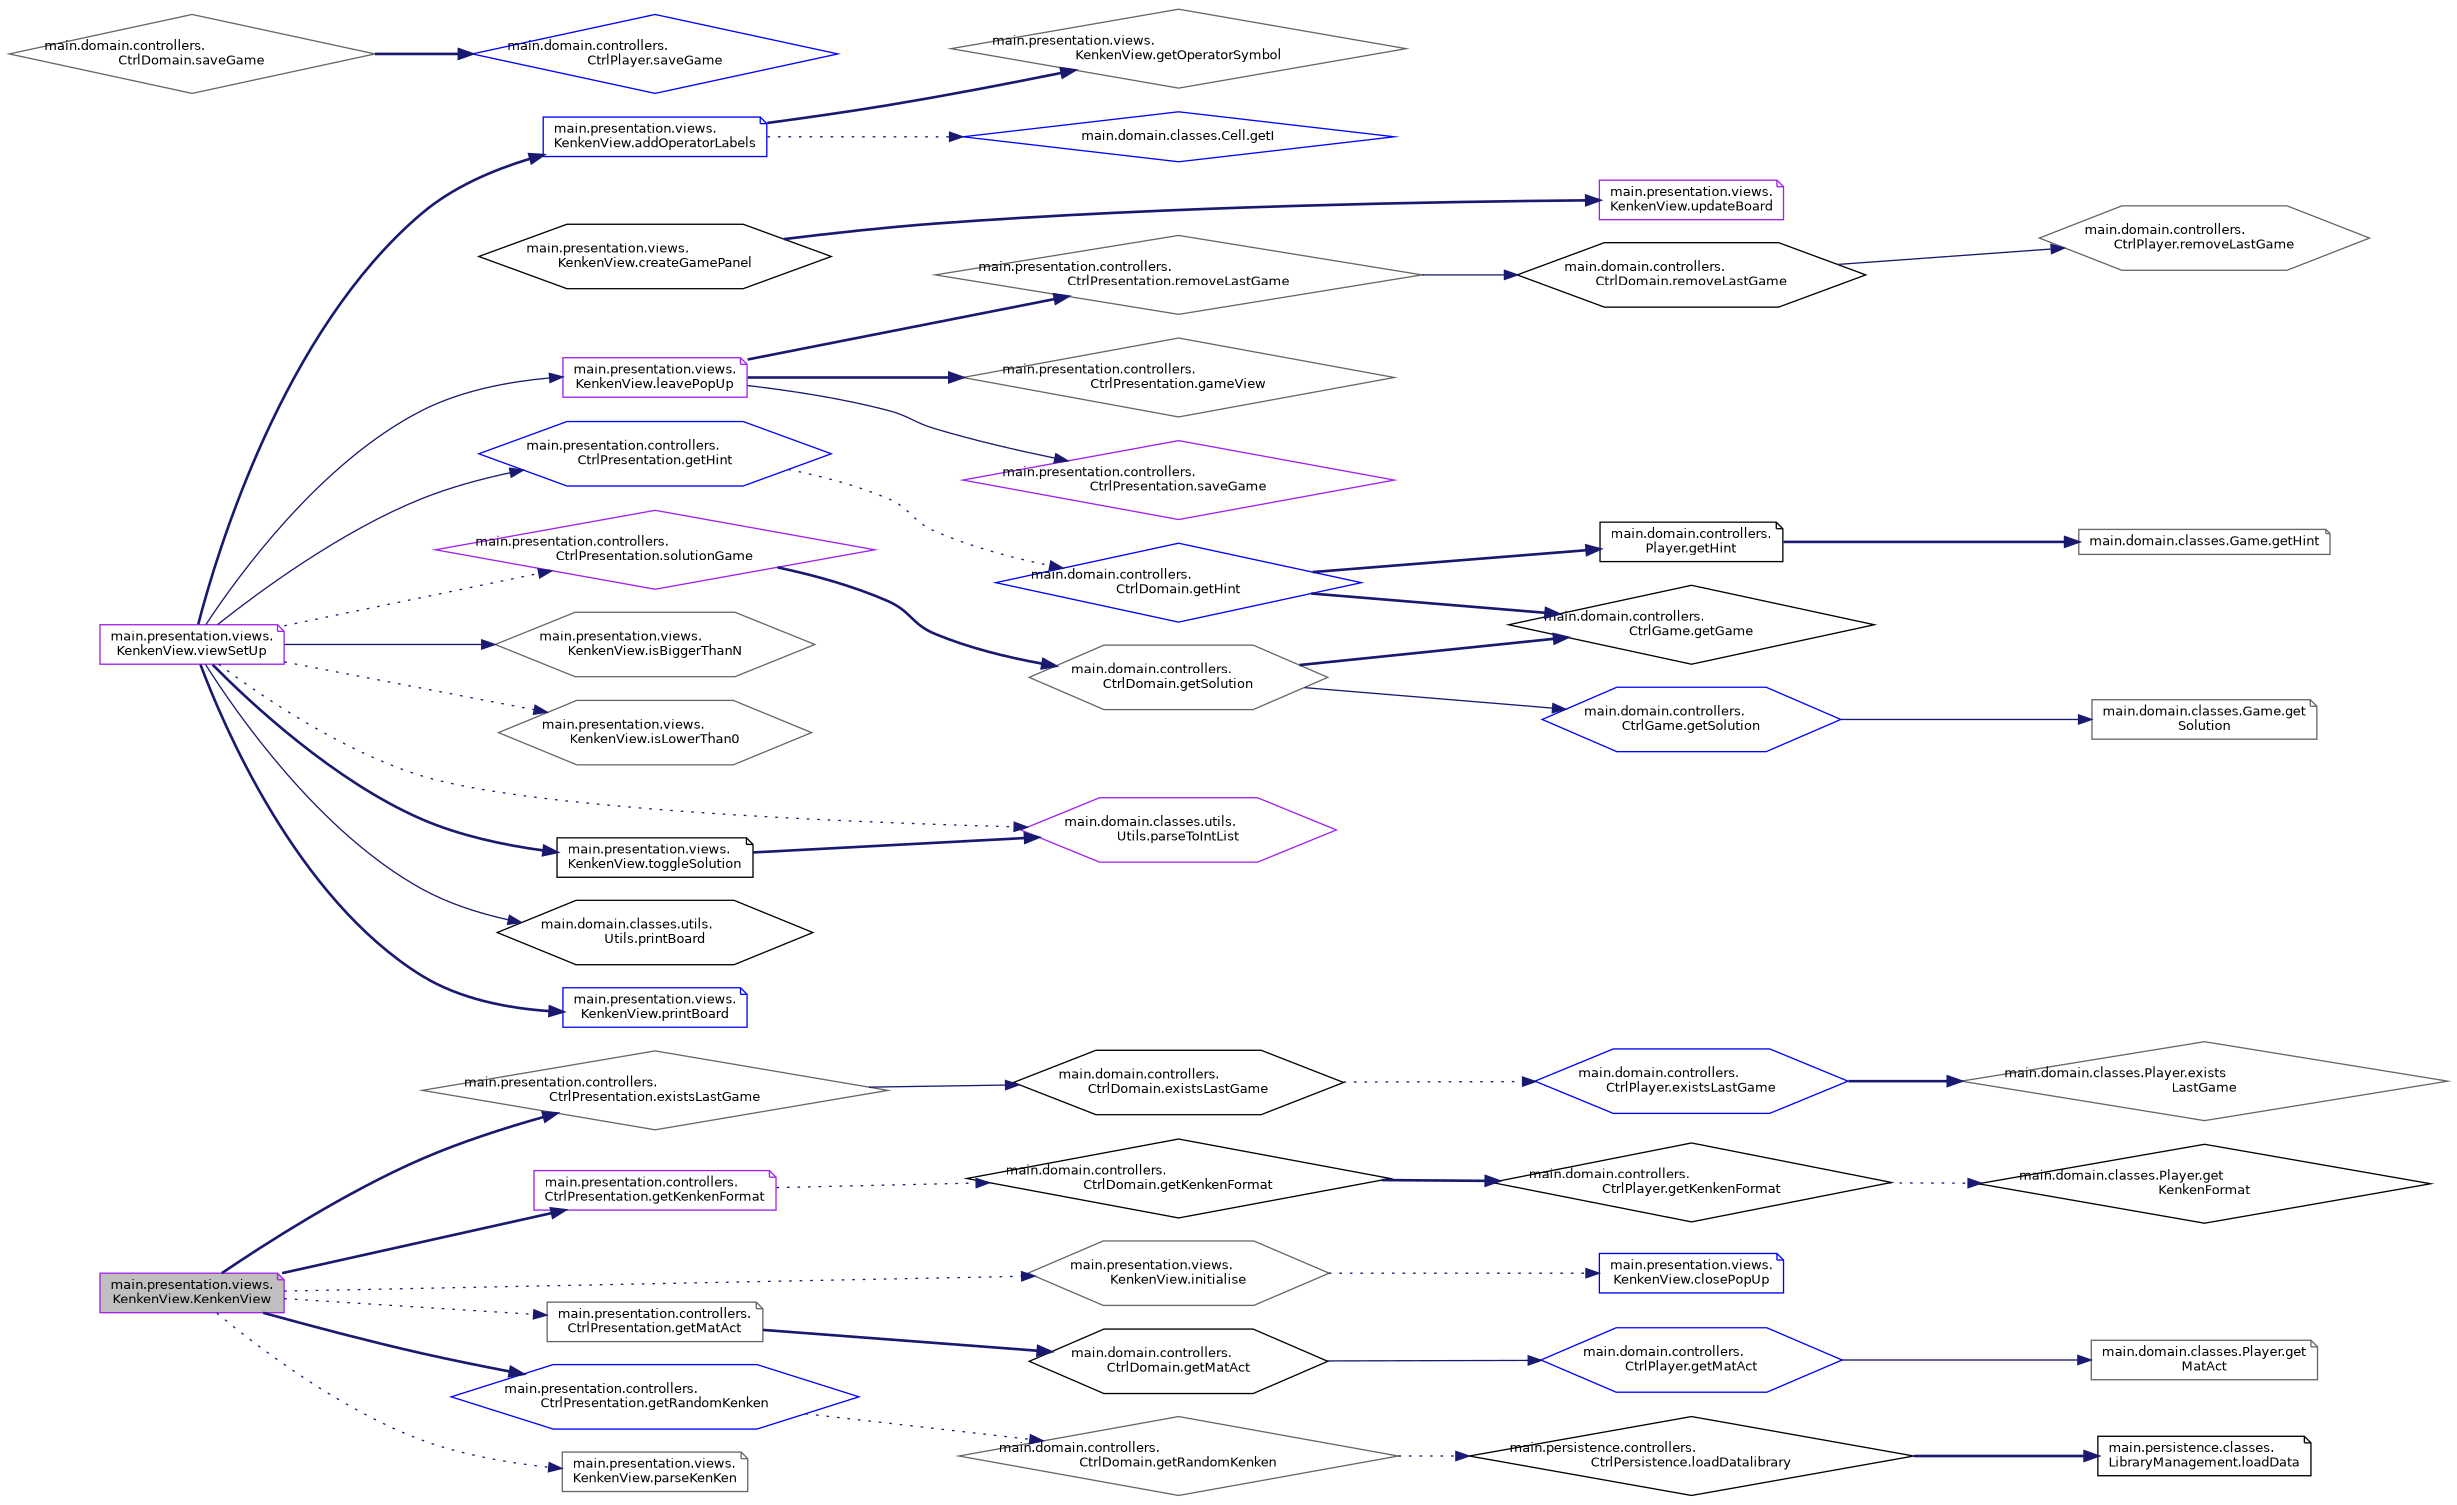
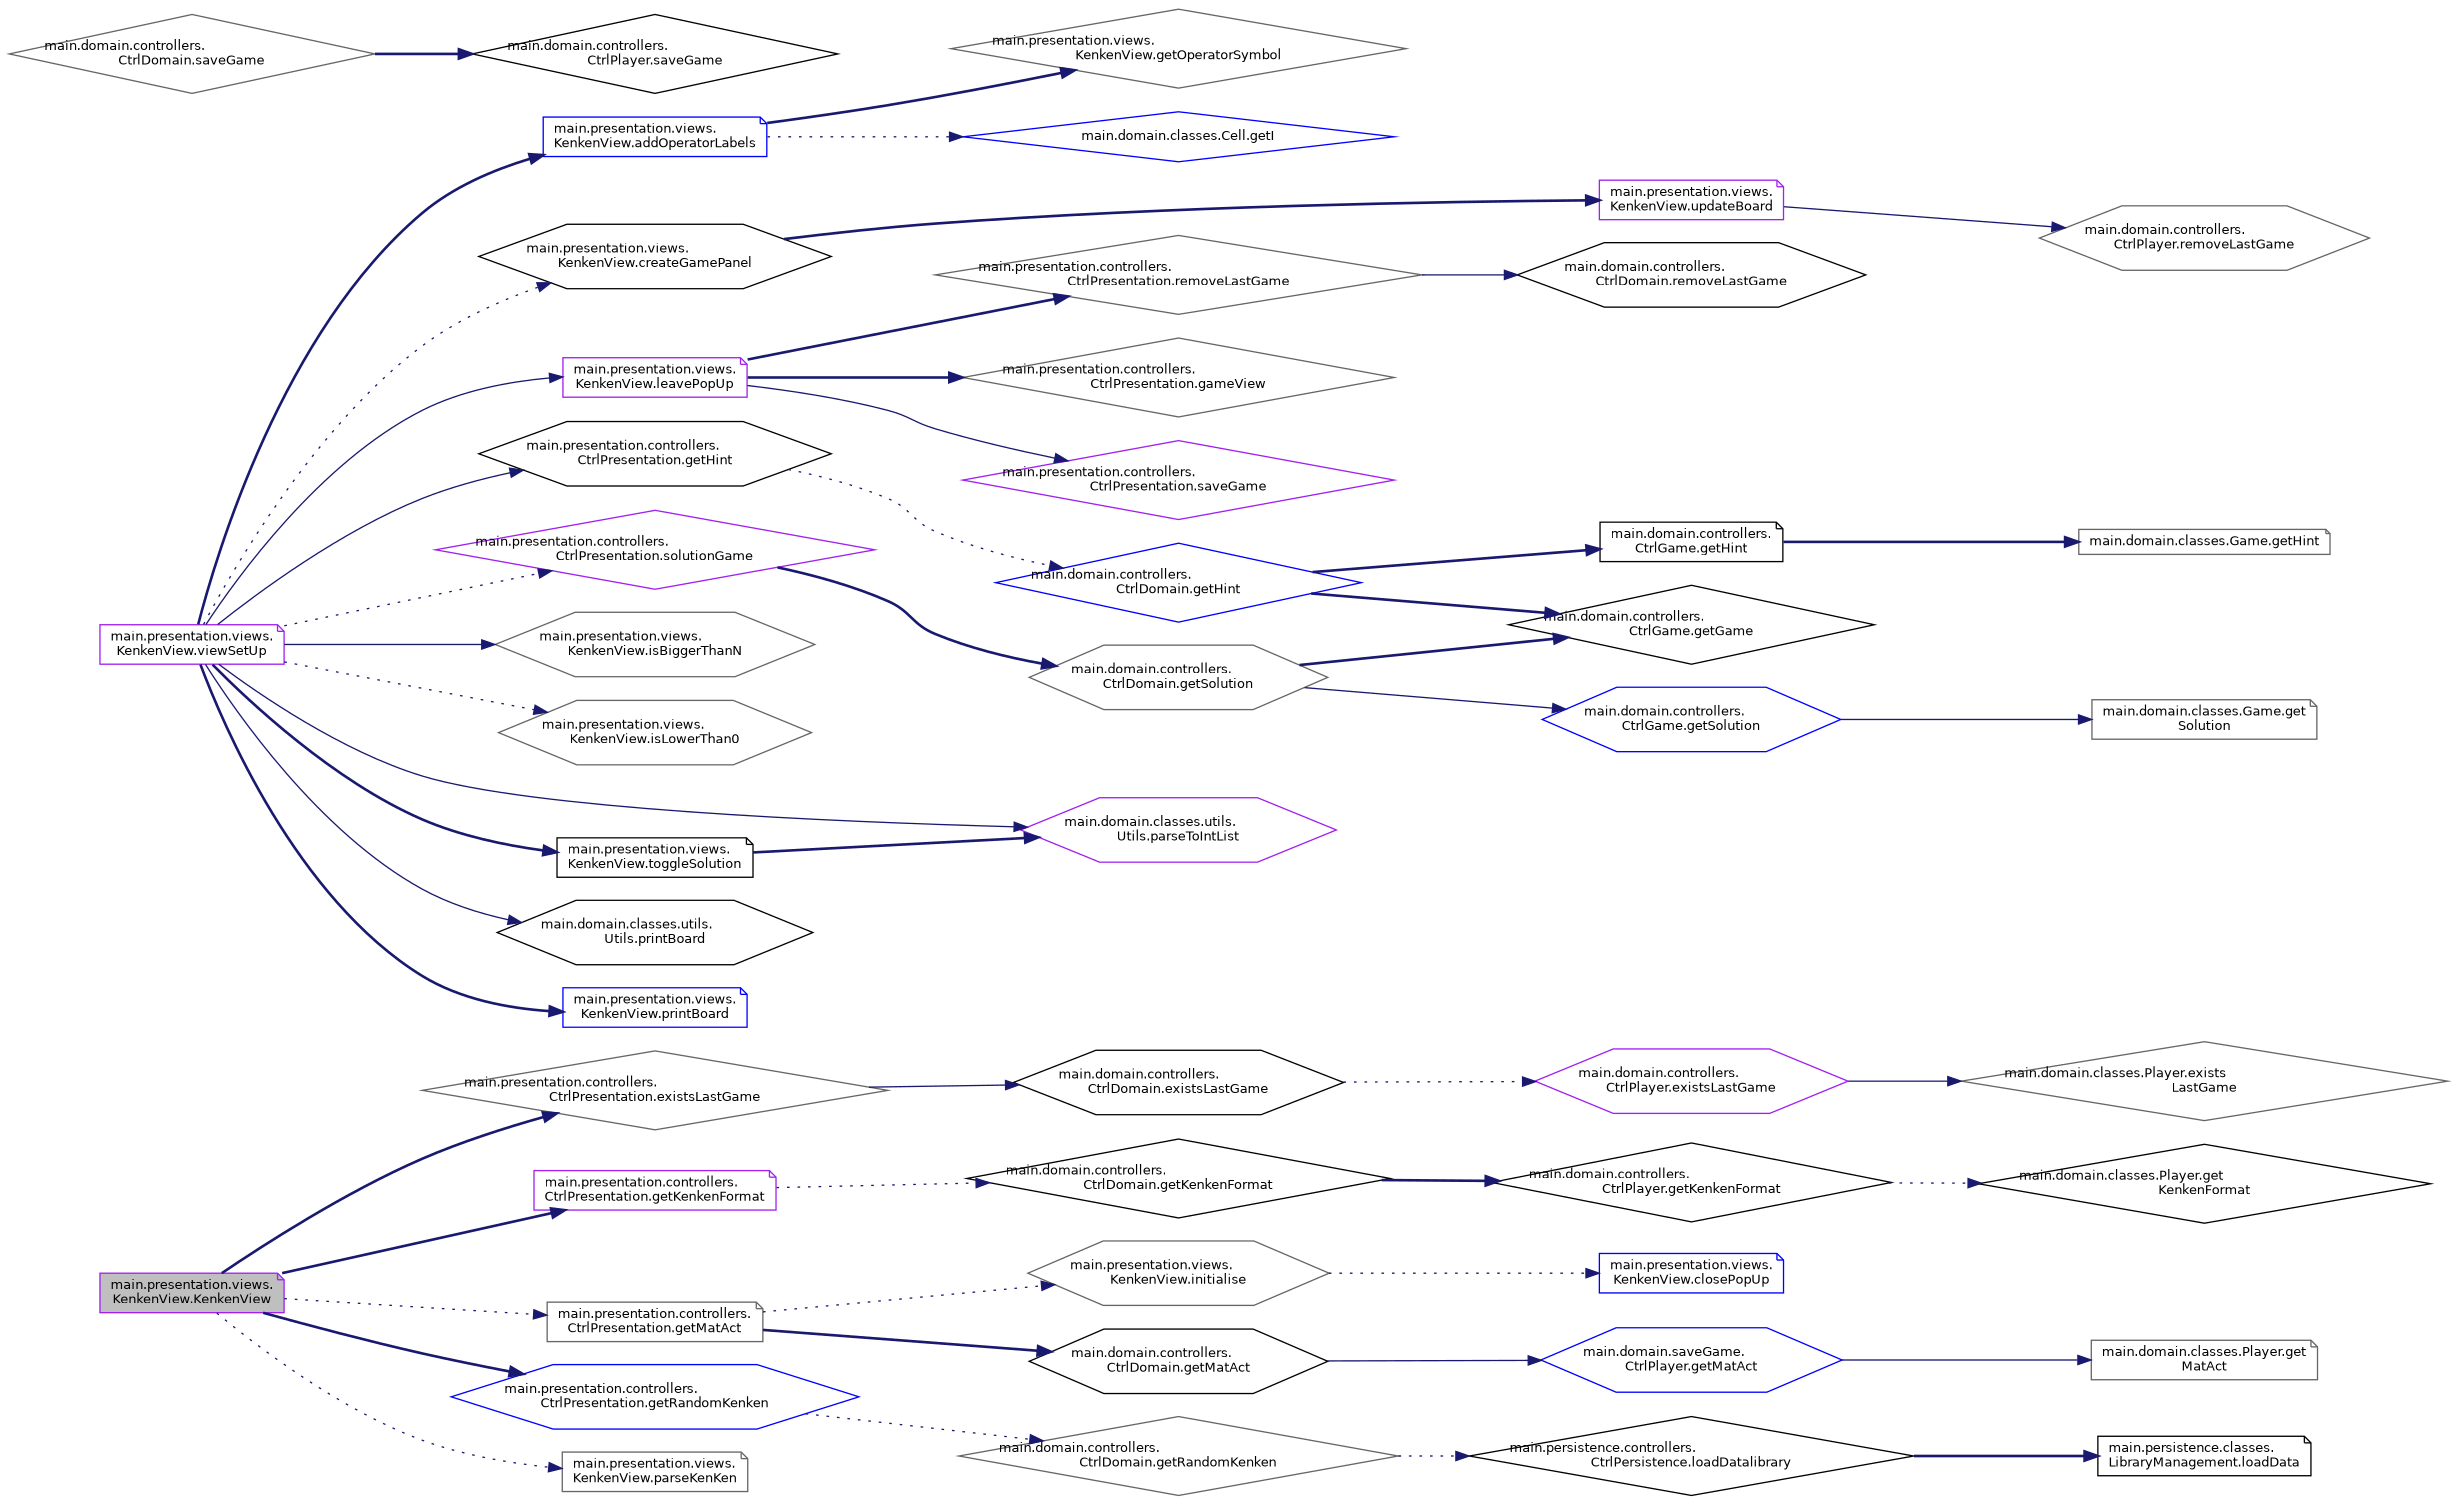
node "main.domain.controllers. CtrlPlayer.saveGame": color blue -> black
edge "main.domain.controllers. CtrlDomain.removeLastGame" -> "main.domain.controllers. CtrlPlayer.removeLastGame": now "main.presentation.views. KenkenView.updateBoard" -> "main.domain.controllers. CtrlPlayer.removeLastGame"
edge "main.presentation.views. KenkenView.viewSetUp" -> "main.presentation.views. KenkenView.createGamePanel": added
node "main.presentation.controllers. CtrlPresentation.getHint": color blue -> black
node "main.domain.controllers. Player.getHint": label "main.domain.controllers. Player.getHint" -> "main.domain.controllers. CtrlGame.getHint"
edge "main.presentation.views. KenkenView.viewSetUp" -> "main.domain.classes.utils. Utils.parseToIntList": style dotted -> solid
node "main.domain.controllers. CtrlPlayer.existsLastGame": color blue -> purple
edge "main.domain.controllers. CtrlPlayer.existsLastGame" -> "main.domain.classes.Player.exists LastGame": style bold -> solid
edge "main.presentation.views. KenkenView.KenkenView" -> "main.presentation.views. KenkenView.initialise": now "main.presentation.controllers. CtrlPresentation.getMatAct" -> "main.presentation.views. KenkenView.initialise"
node "main.domain.controllers. CtrlPlayer.getMatAct": label "main.domain.controllers. CtrlPlayer.getMatAct" -> "main.domain.saveGame. CtrlPlayer.getMatAct"
